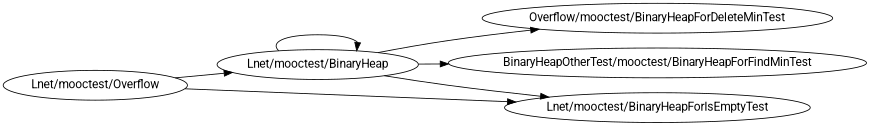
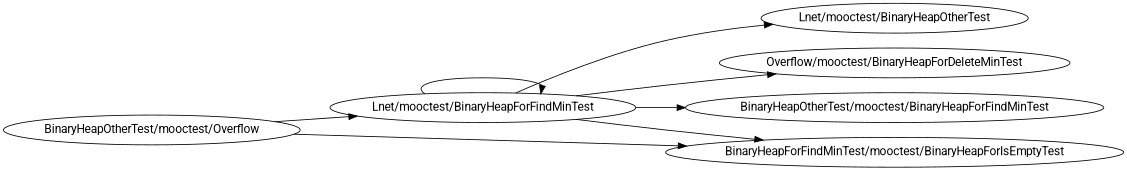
node "Lnet/mooctest/BinaryHeapOtherTest": added
node "Lnet/mooctest/BinaryHeap": label "Lnet/mooctest/BinaryHeap" -> "Lnet/mooctest/BinaryHeapForFindMinTest"
node "Lnet/mooctest/Overflow": label "Lnet/mooctest/Overflow" -> "BinaryHeapOtherTest/mooctest/Overflow"
node "Lnet/mooctest/BinaryHeapForIsEmptyTest": label "Lnet/mooctest/BinaryHeapForIsEmptyTest" -> "BinaryHeapForFindMinTest/mooctest/BinaryHeapForIsEmptyTest"
